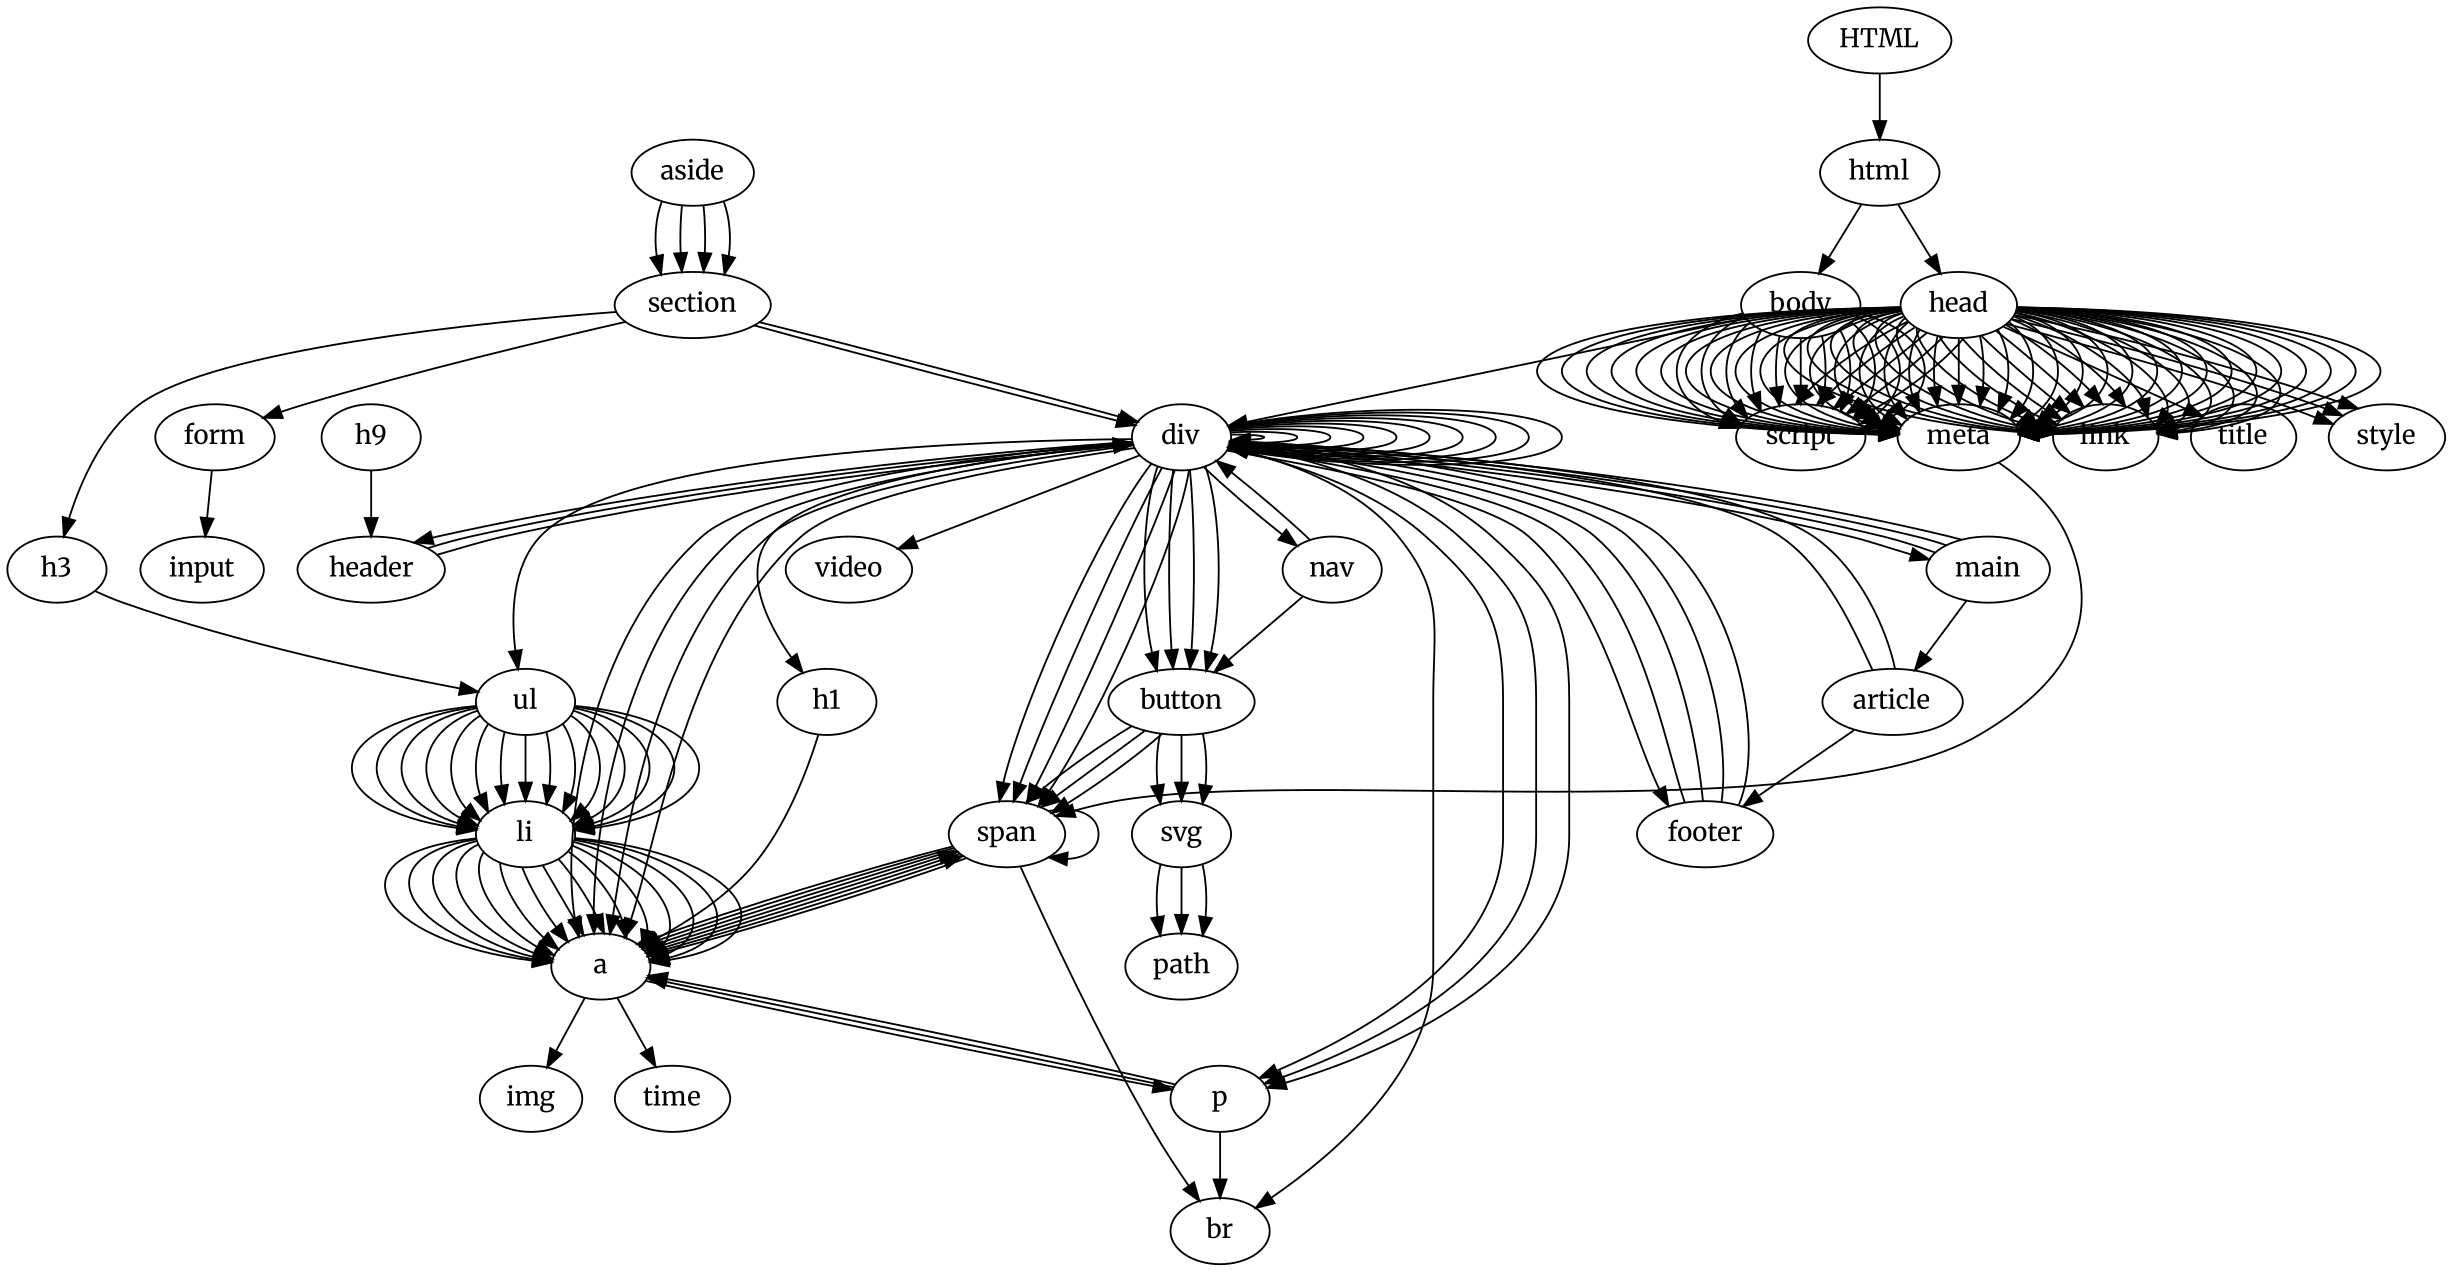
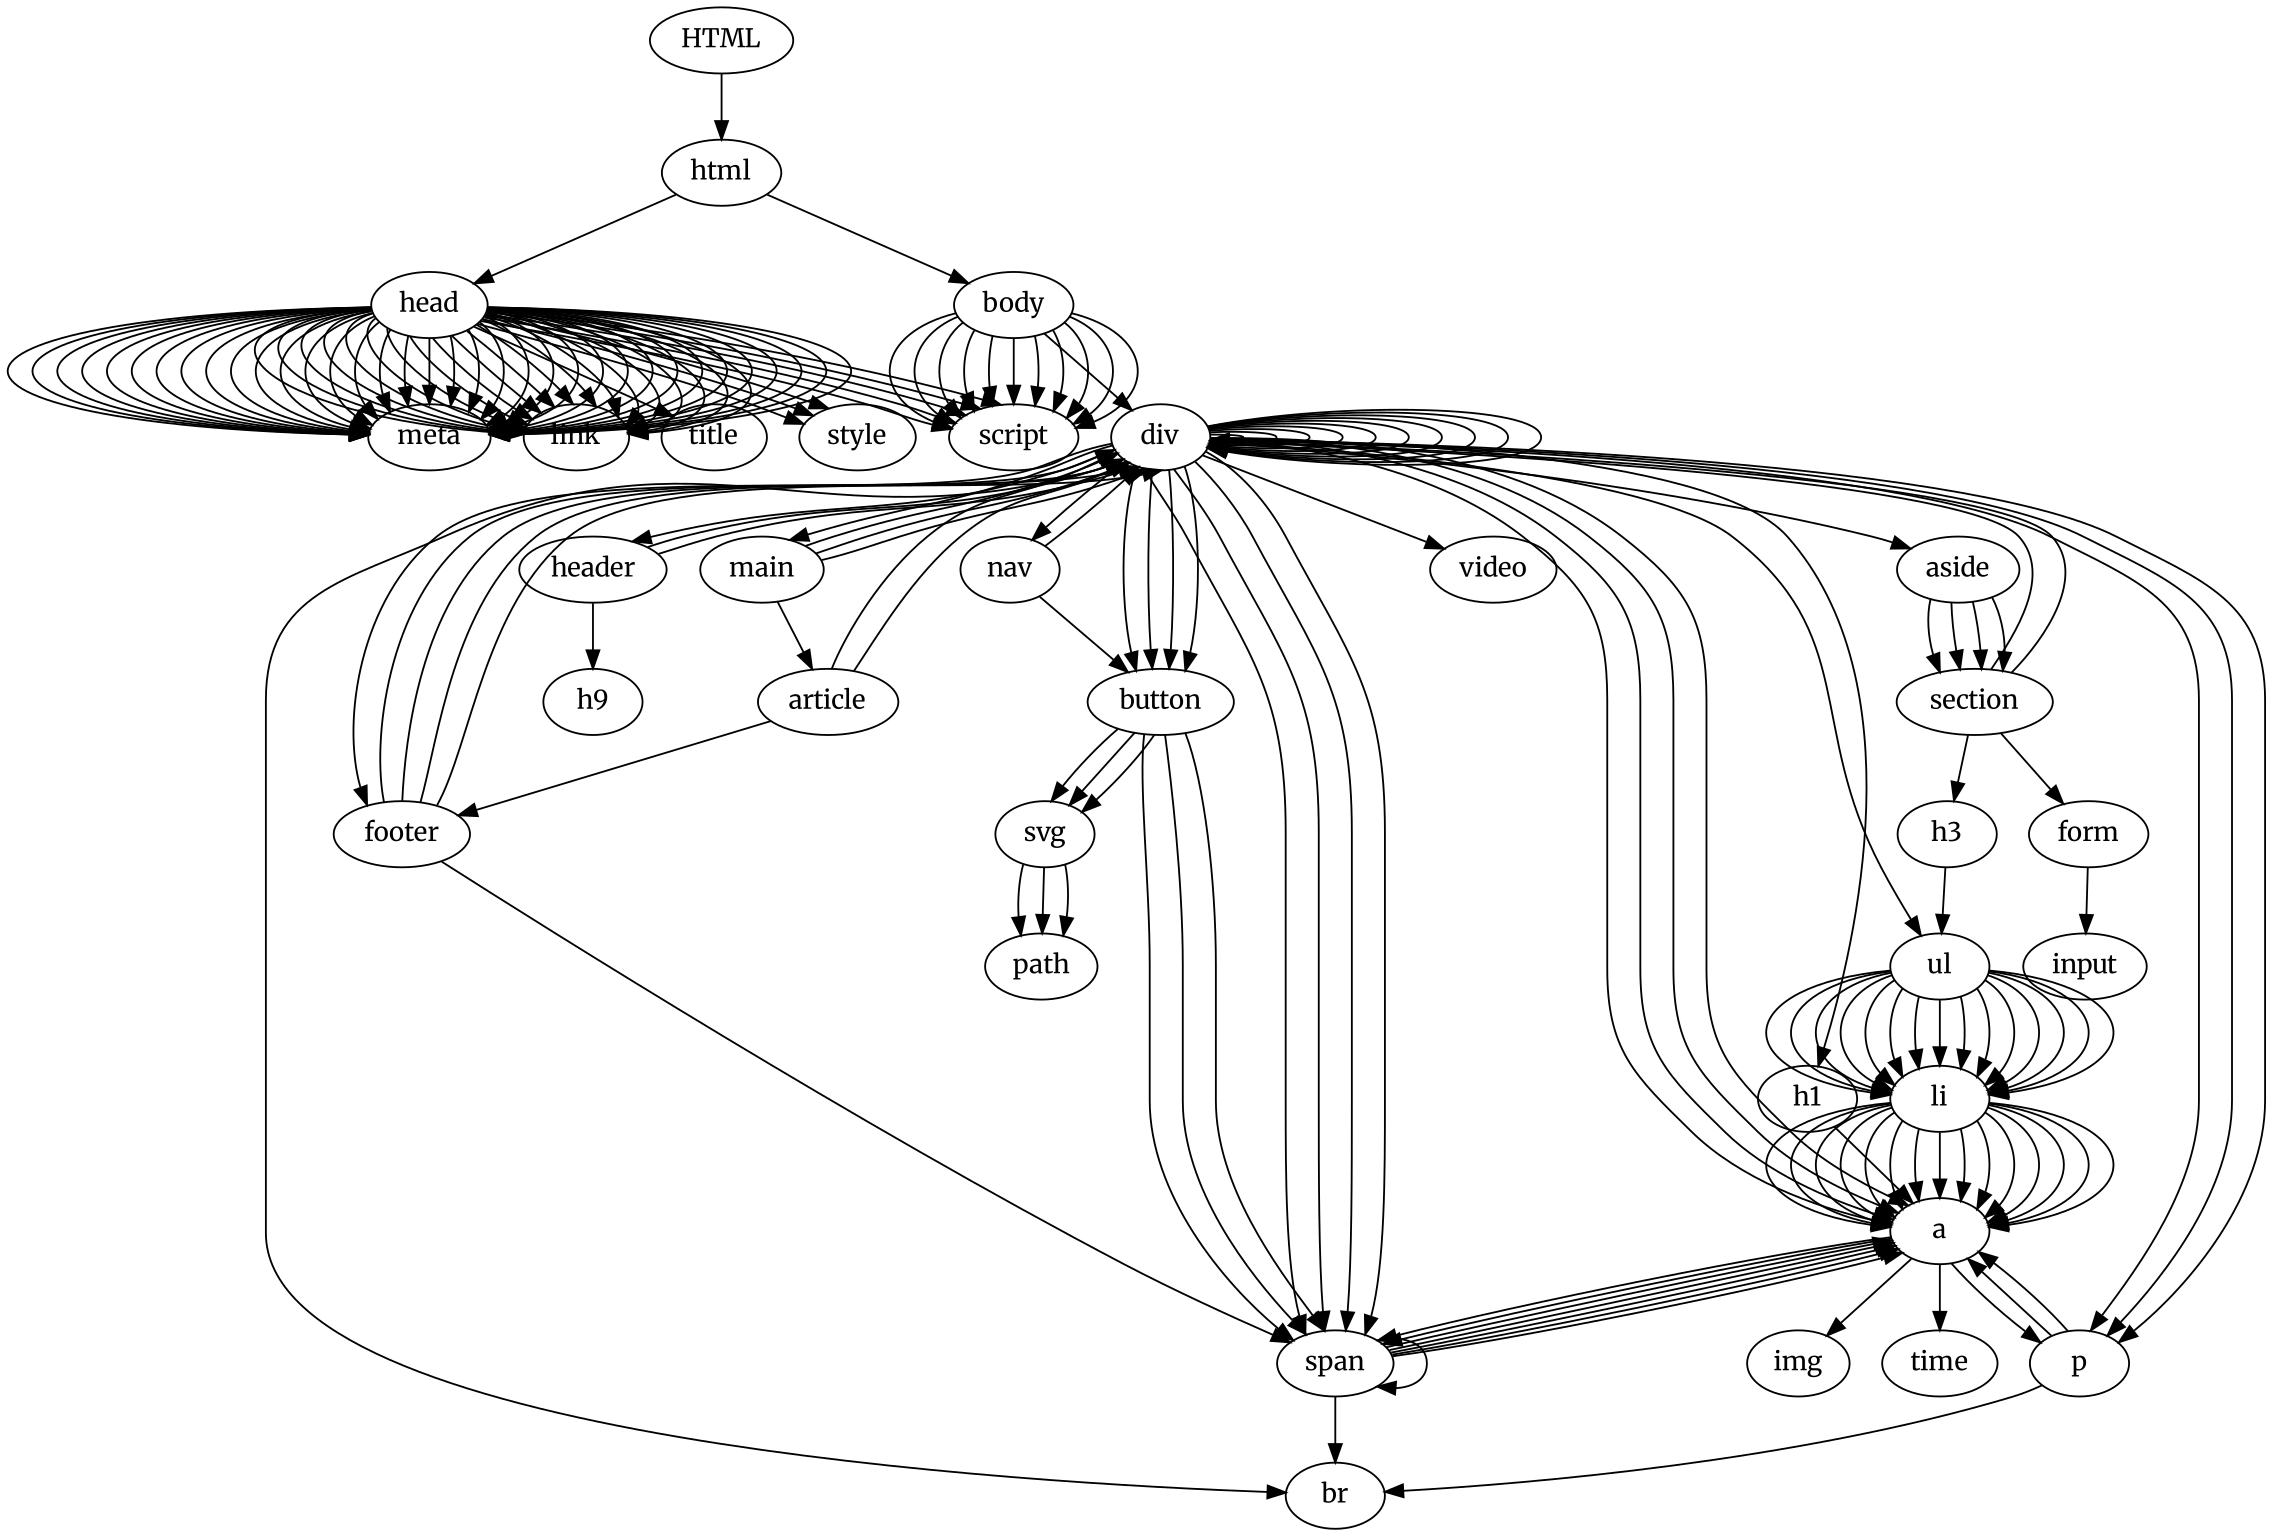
edge "h9" -> "header": reversed
edge "div" -> "aside": added
edge "meta" -> "span": now "footer" -> "span"
